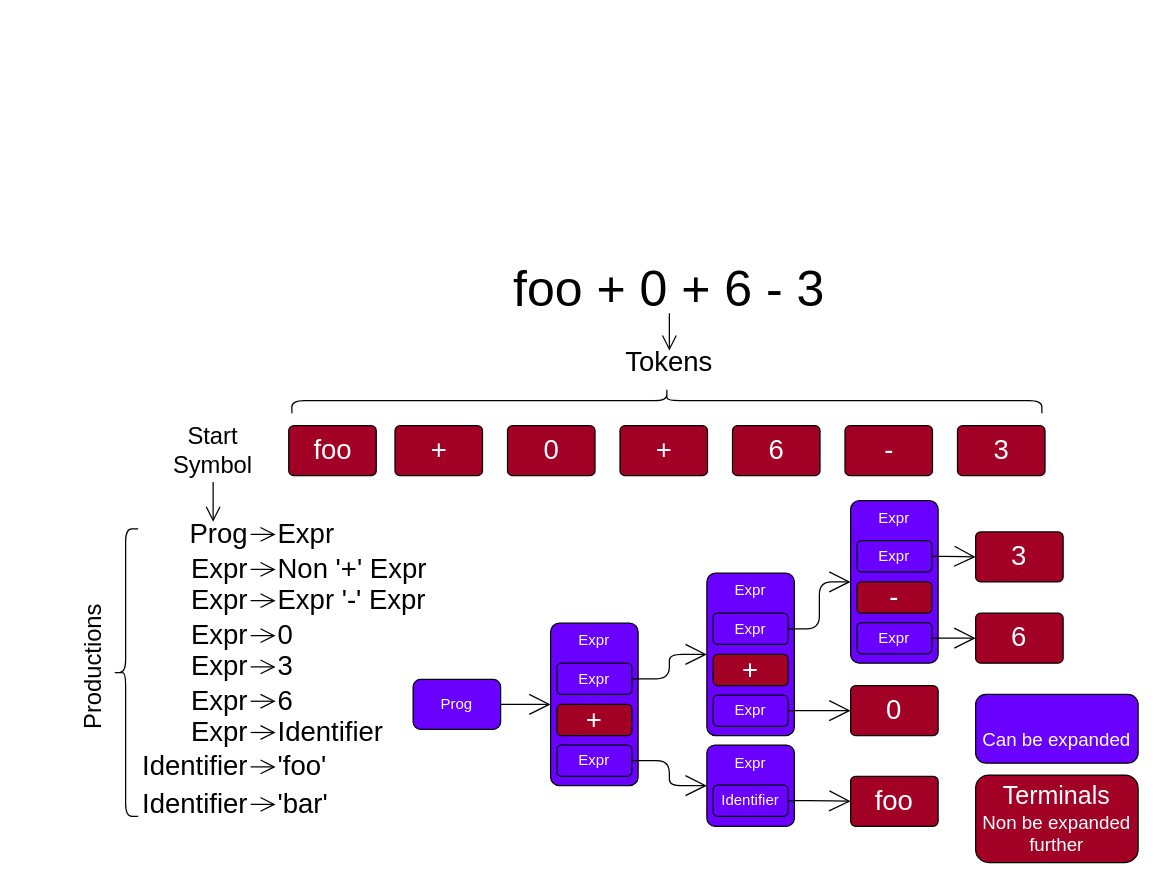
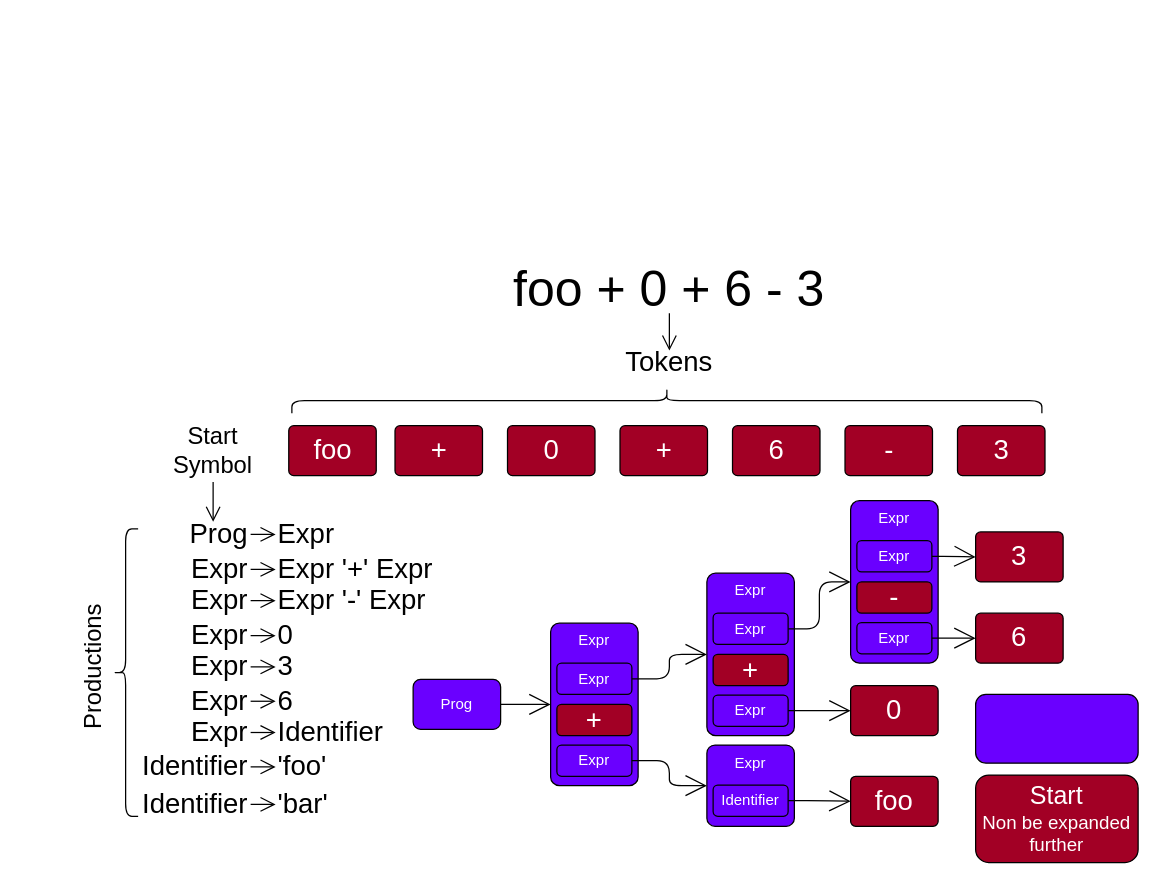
node "Non '+' Expr": label "Non '+' Expr" -> "Expr '+' Expr"
node "Can be expanded": removed
node "Terminals": label "Terminals" -> "Start"
